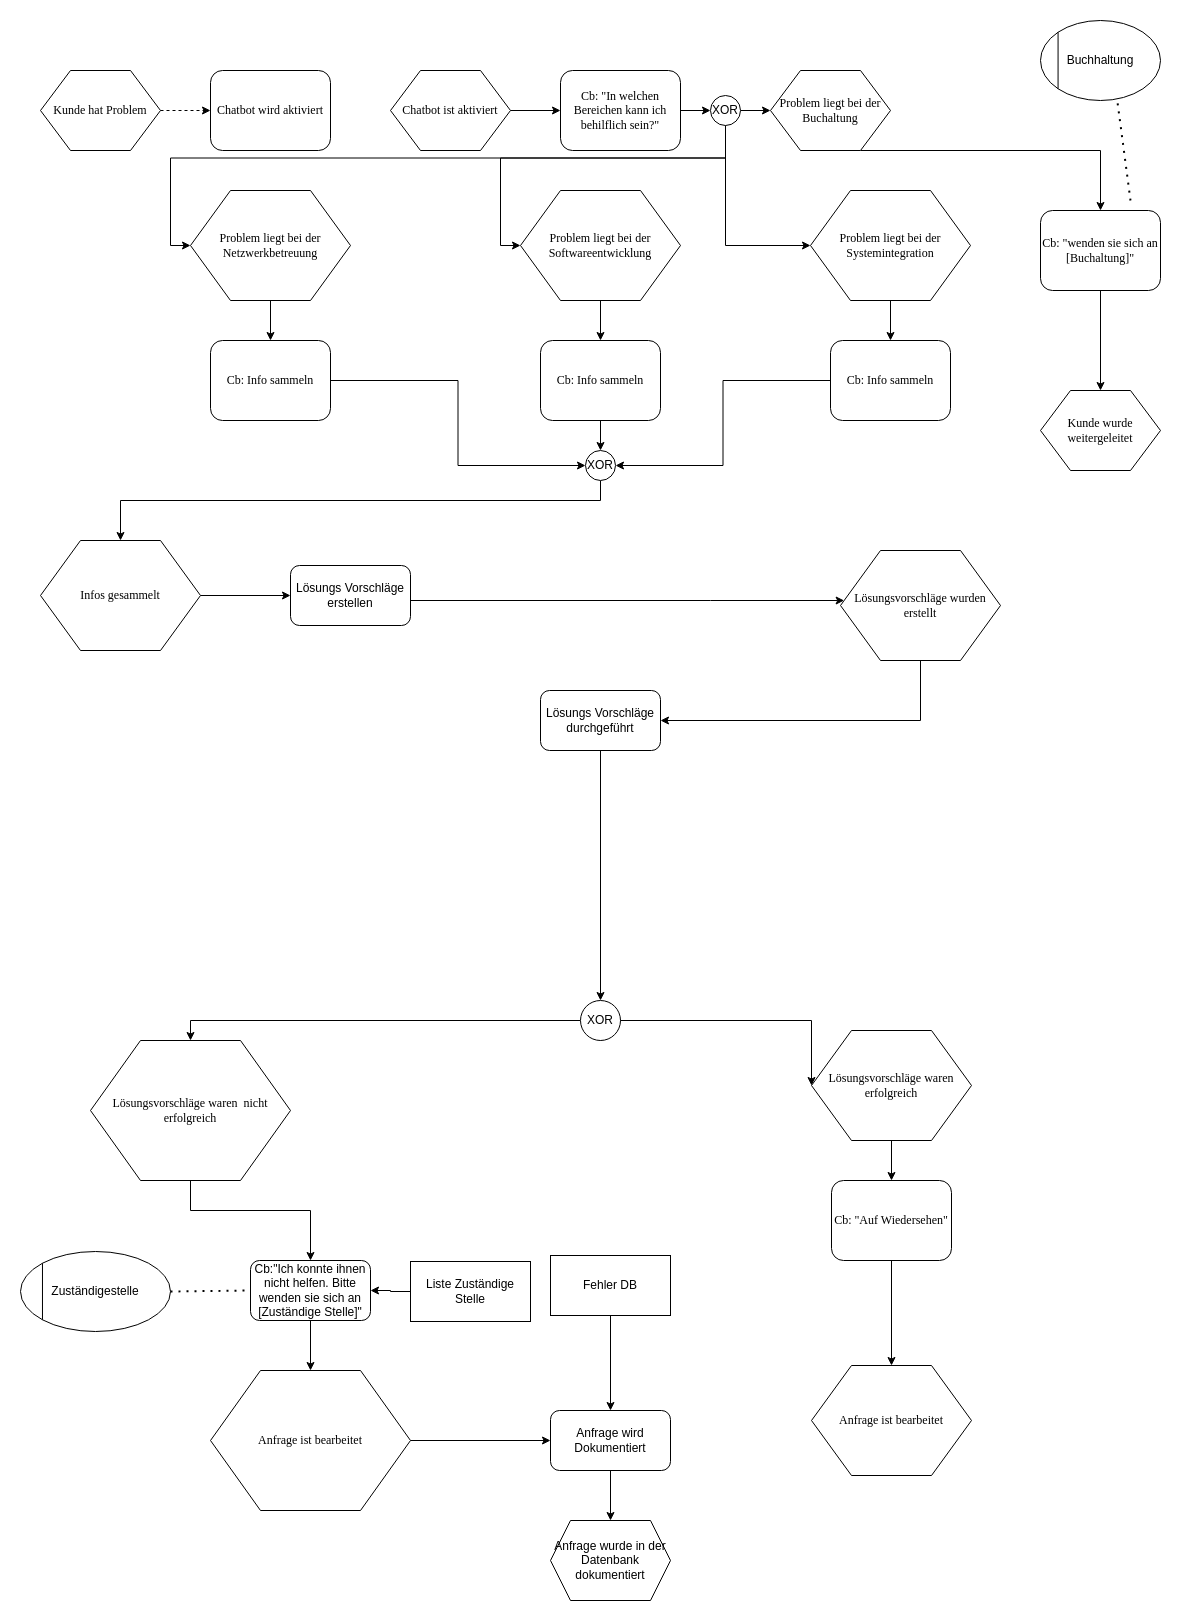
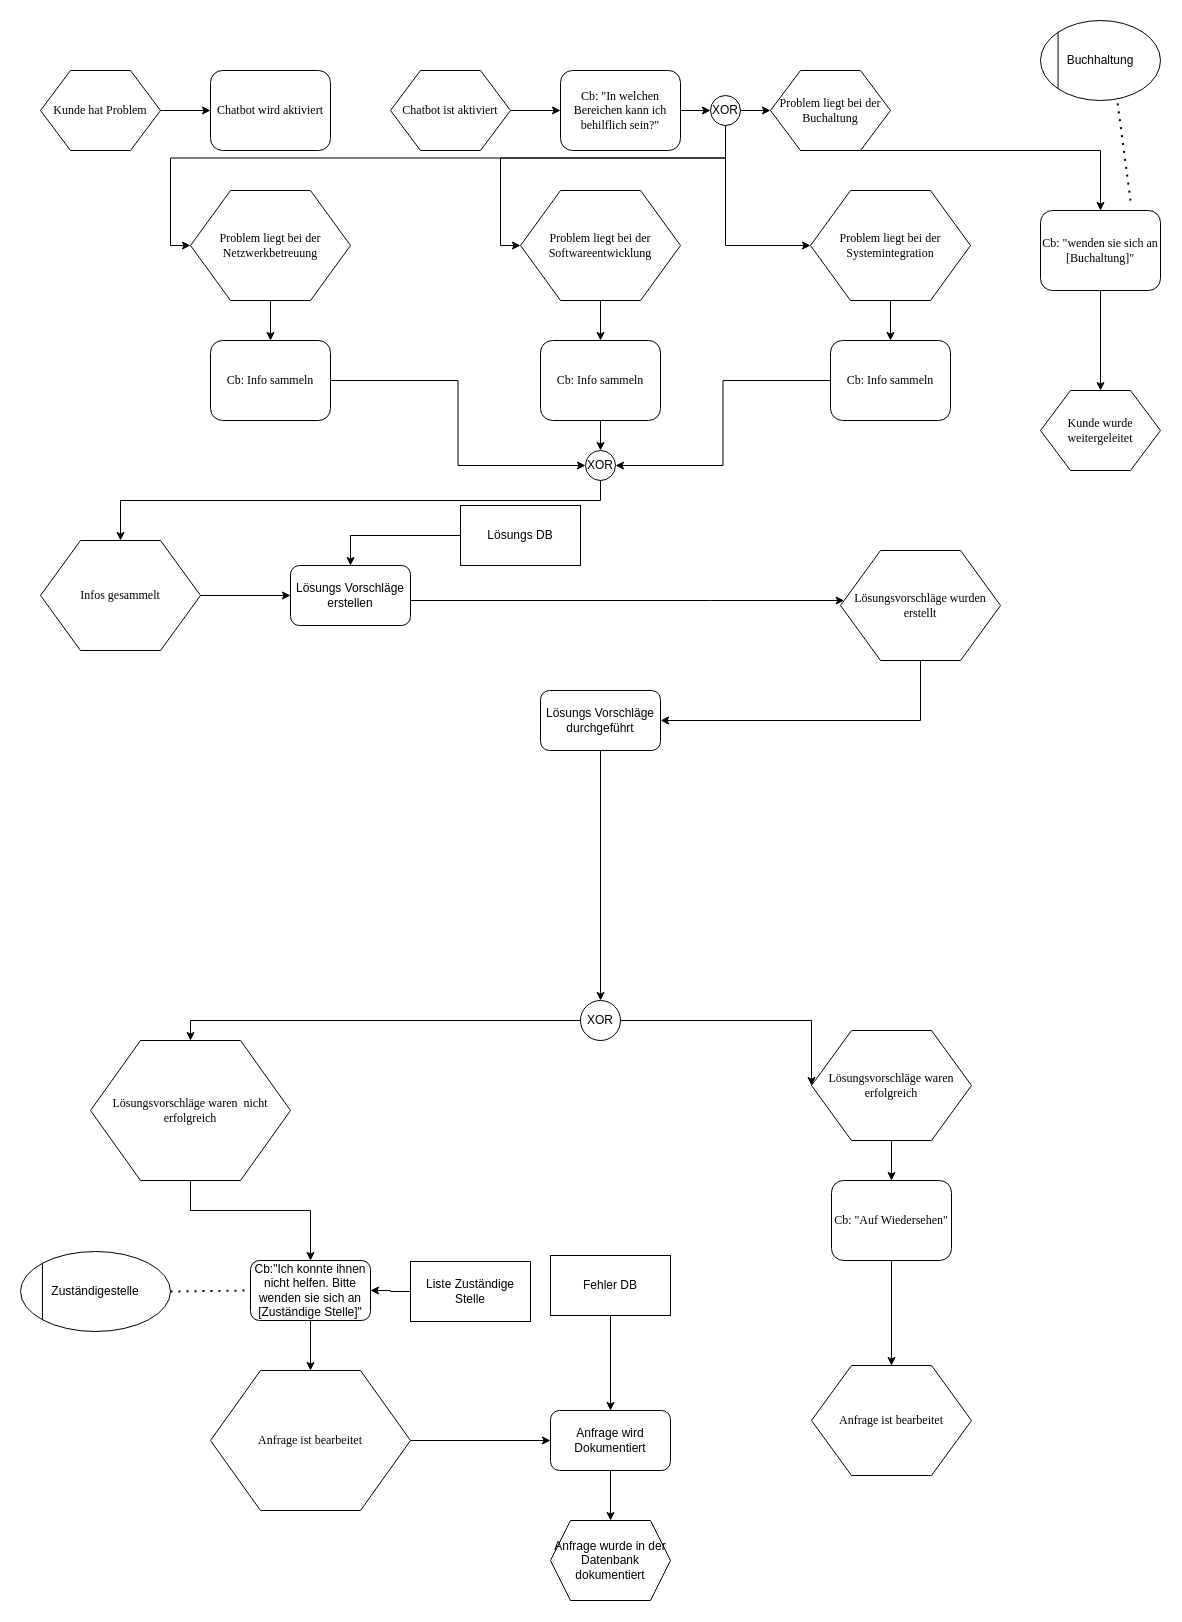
edge "Kunde hat Problem" -> "Chatbot wird aktiviert": style dashed -> solid
edge "Lösungs DB" -> "Lösungs Vorschläge erstellen": added
node "Lösungs DB": added
